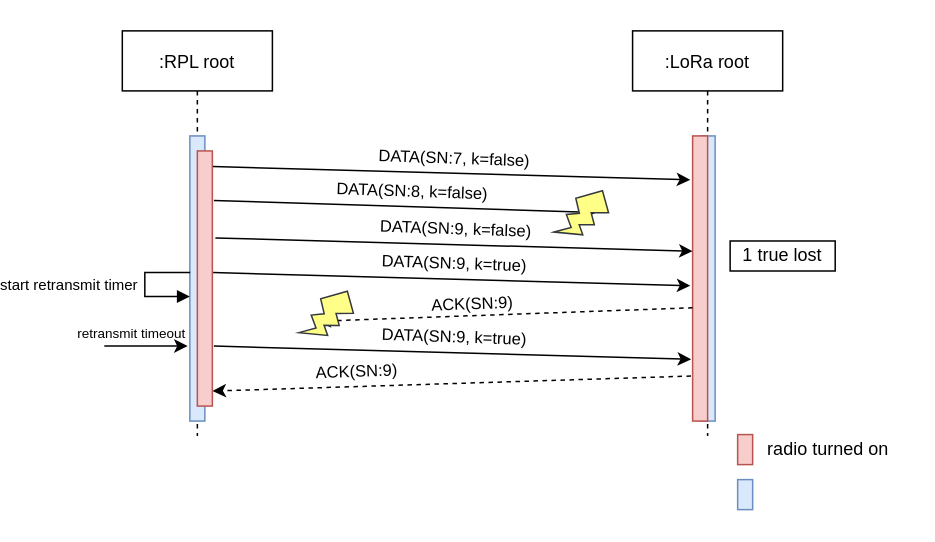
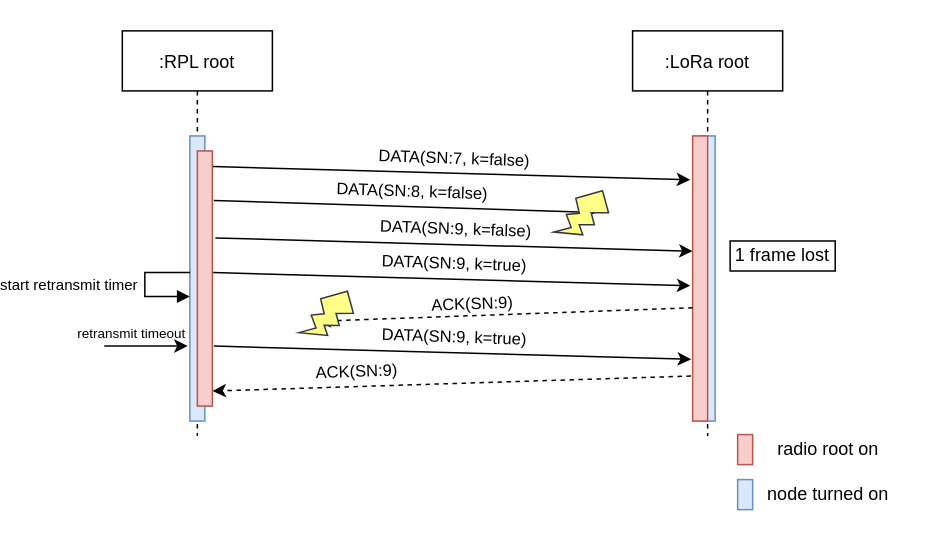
node "1 true lost": label "1 true lost" -> "1 frame lost"
node "radio turned on": label "radio turned on" -> "radio root on"
node "node turned on": added
